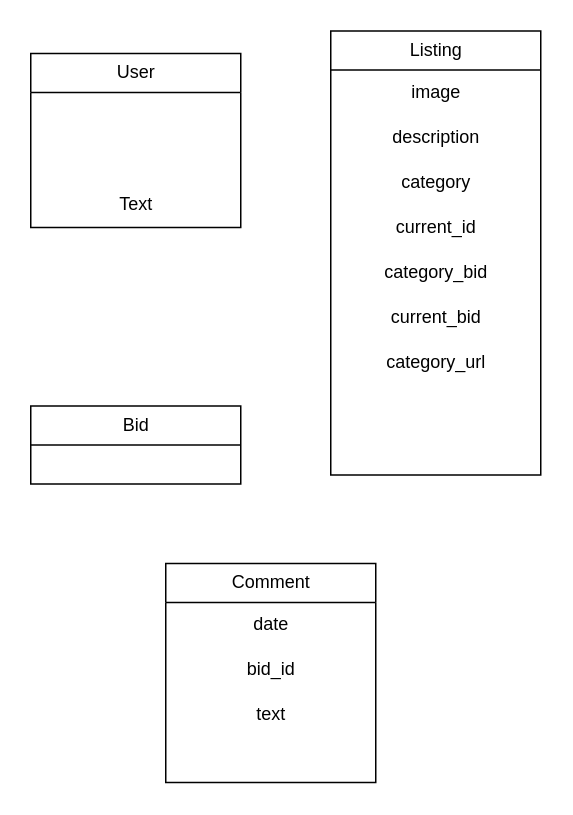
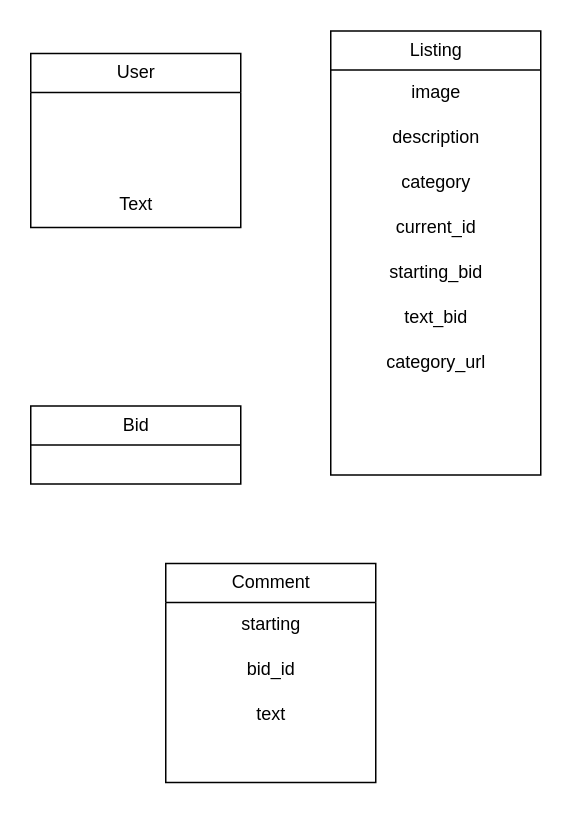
node "category_bid": label "category_bid" -> "starting_bid"
node "current_bid": label "current_bid" -> "text_bid"
node "date": label "date" -> "starting"
